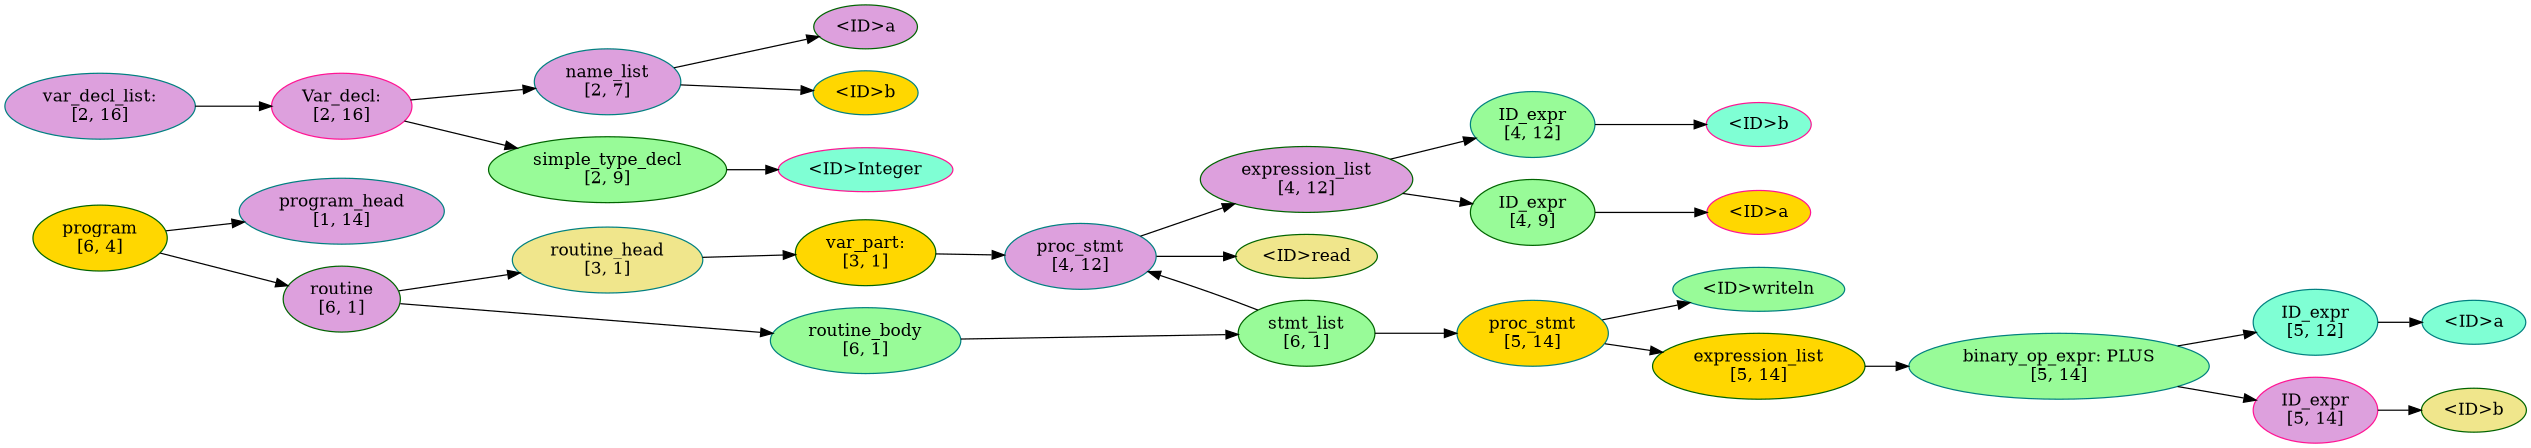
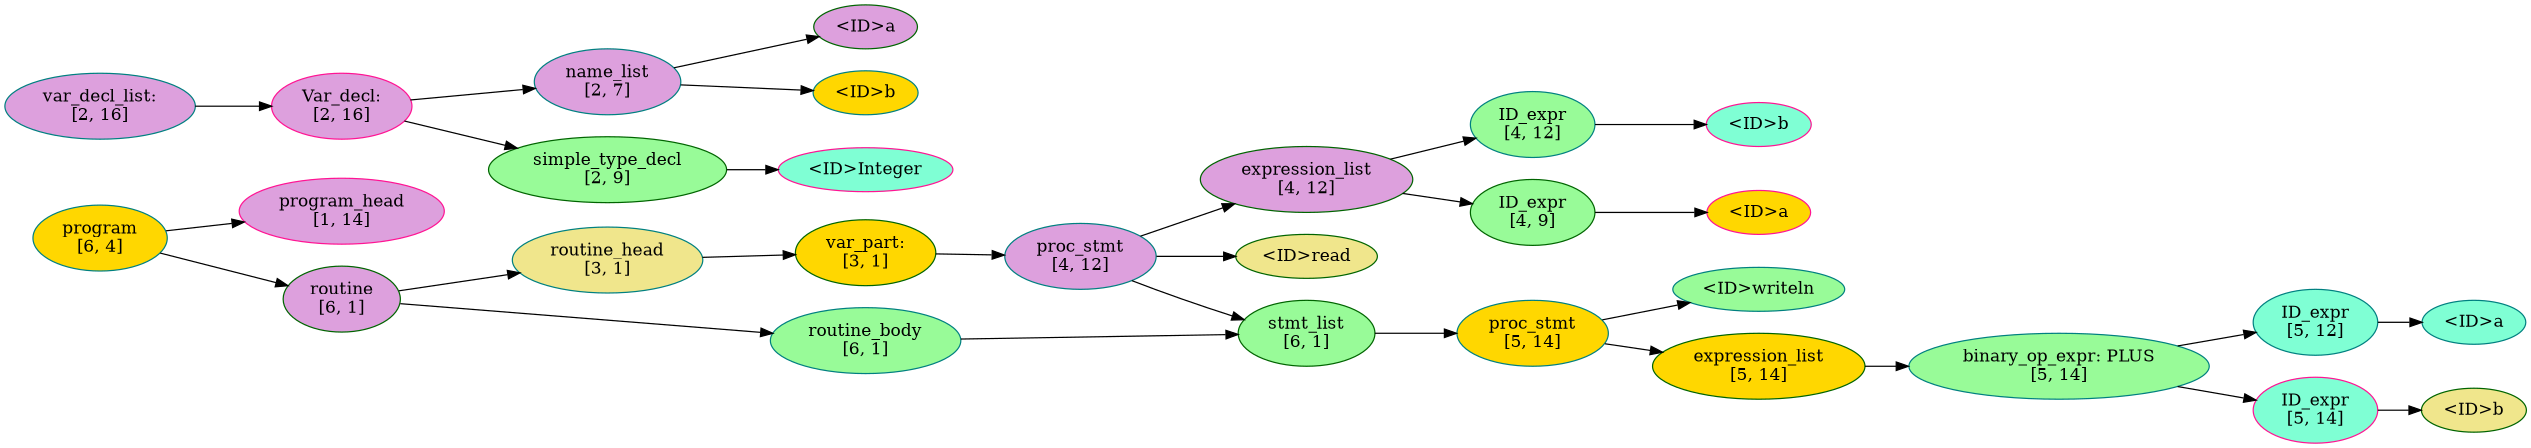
node "program_head [1, 14]": color teal -> deeppink
node "program [6, 4]": color darkgreen -> teal
edge "stmt_list [6, 1]" -> "proc_stmt [4, 12]": reversed
node "ID_expr [5, 14]": fillcolor plum -> aquamarine
